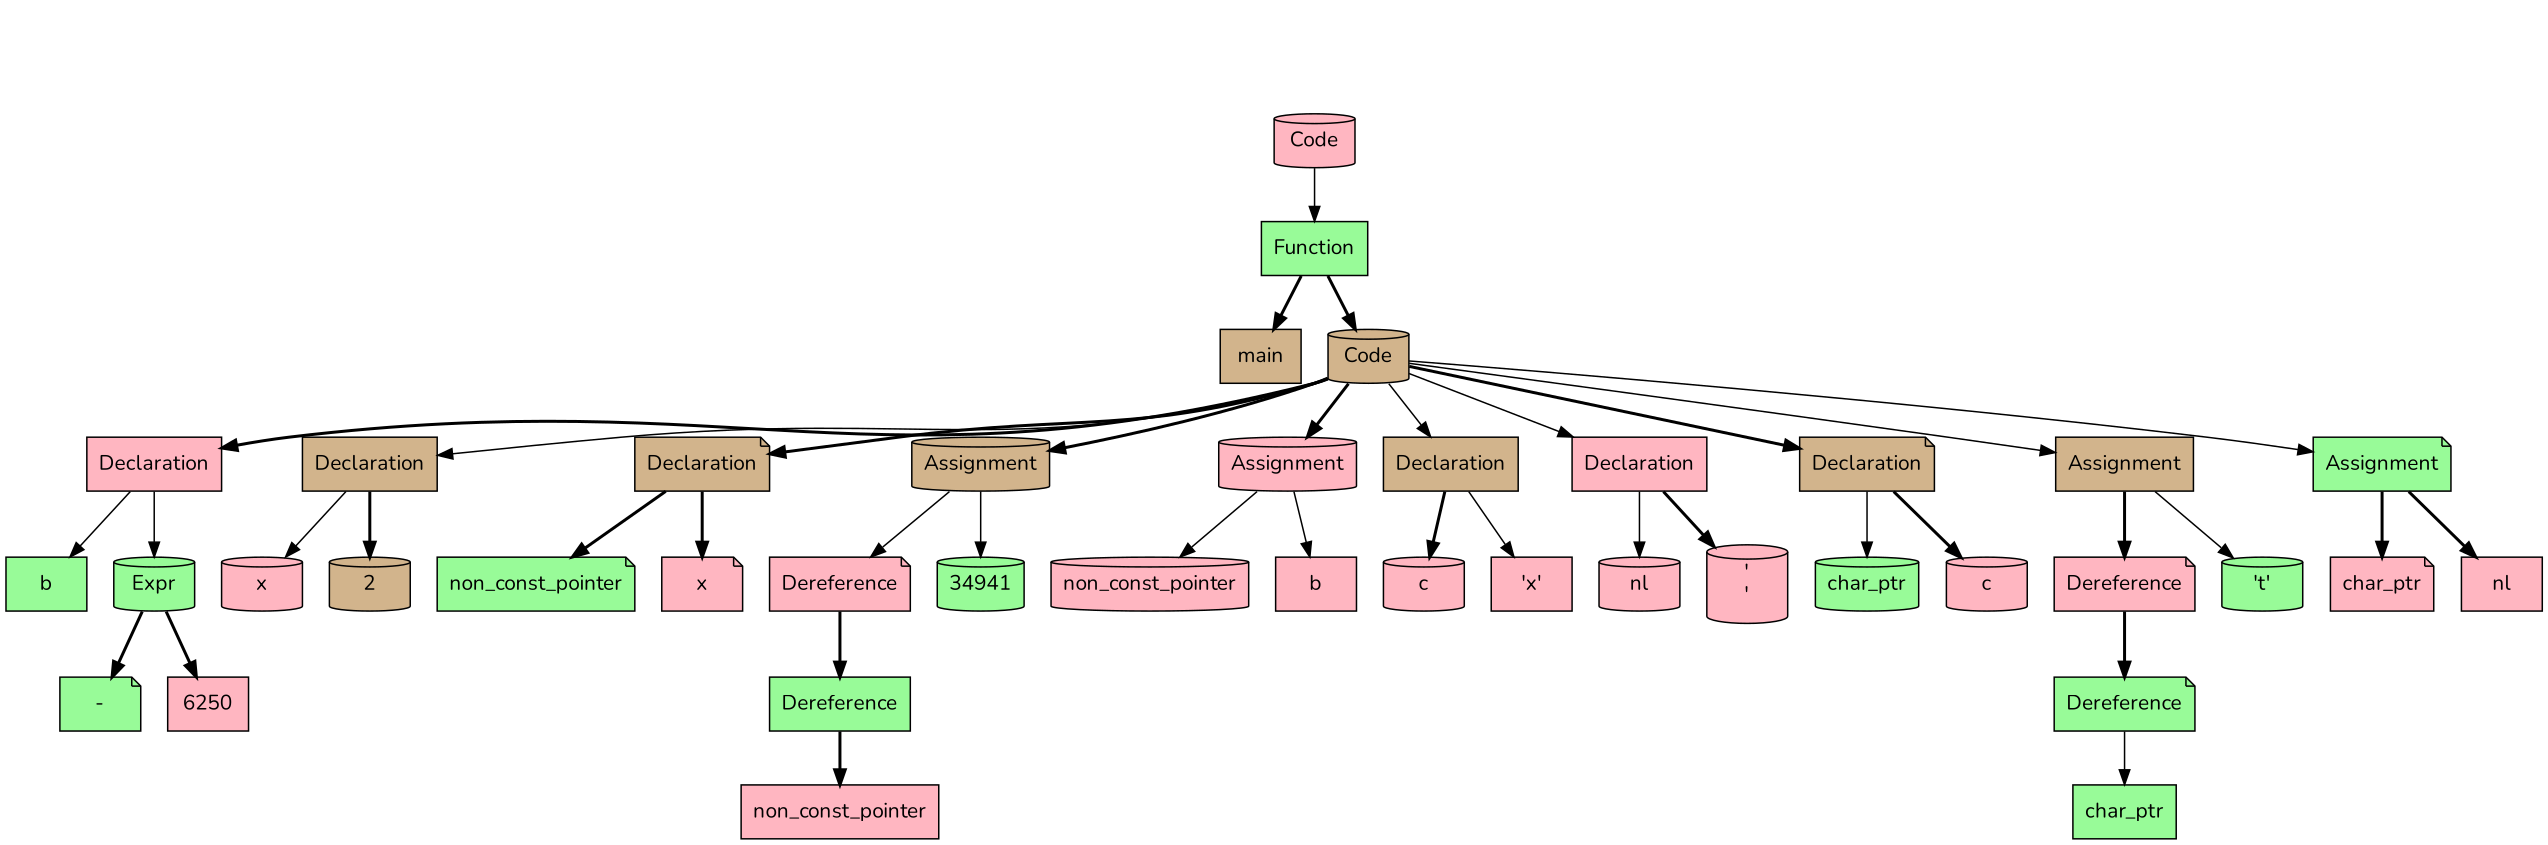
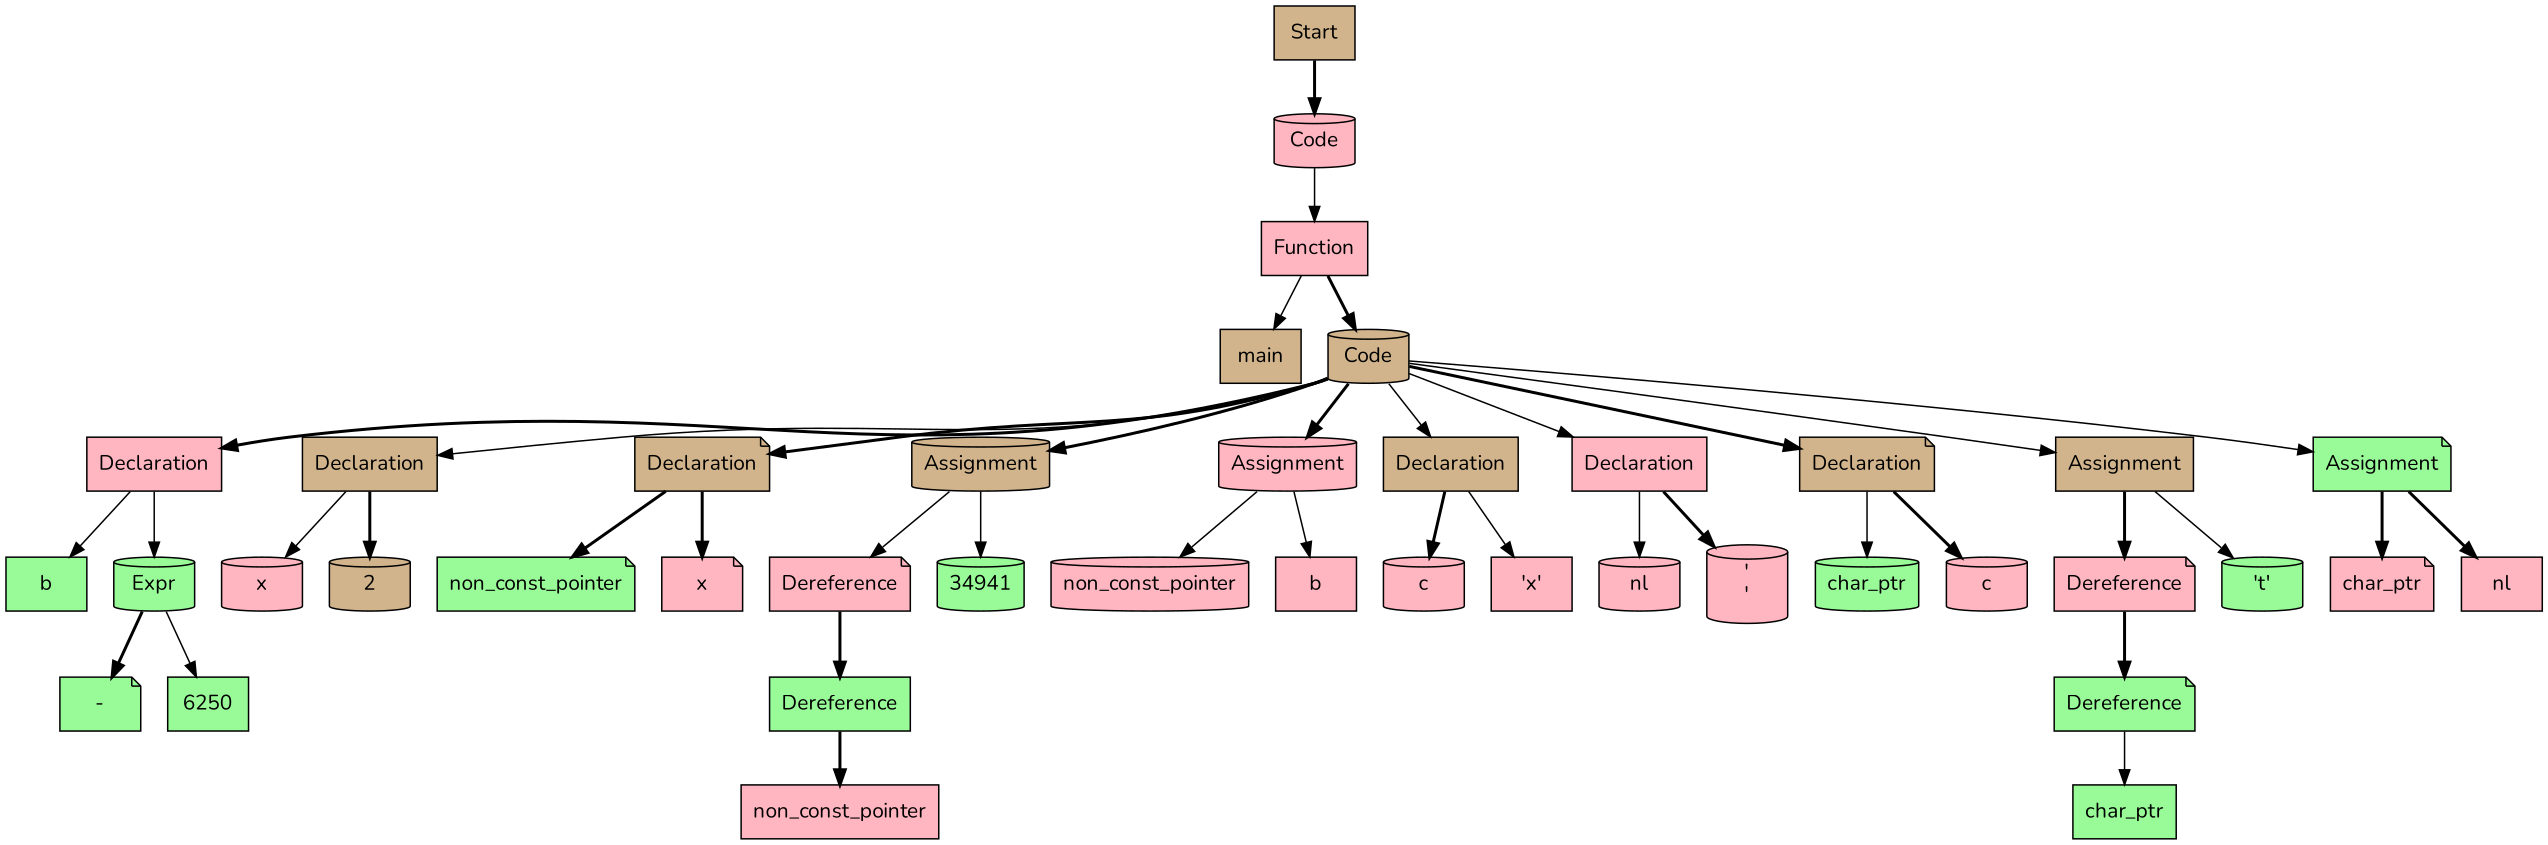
node "Start": added
node "Function": fillcolor palegreen -> lightpink
edge "Function" -> "main": style bold -> solid
edge "Expr" -> "6250": style bold -> solid
node "6250": fillcolor lightpink -> palegreen
